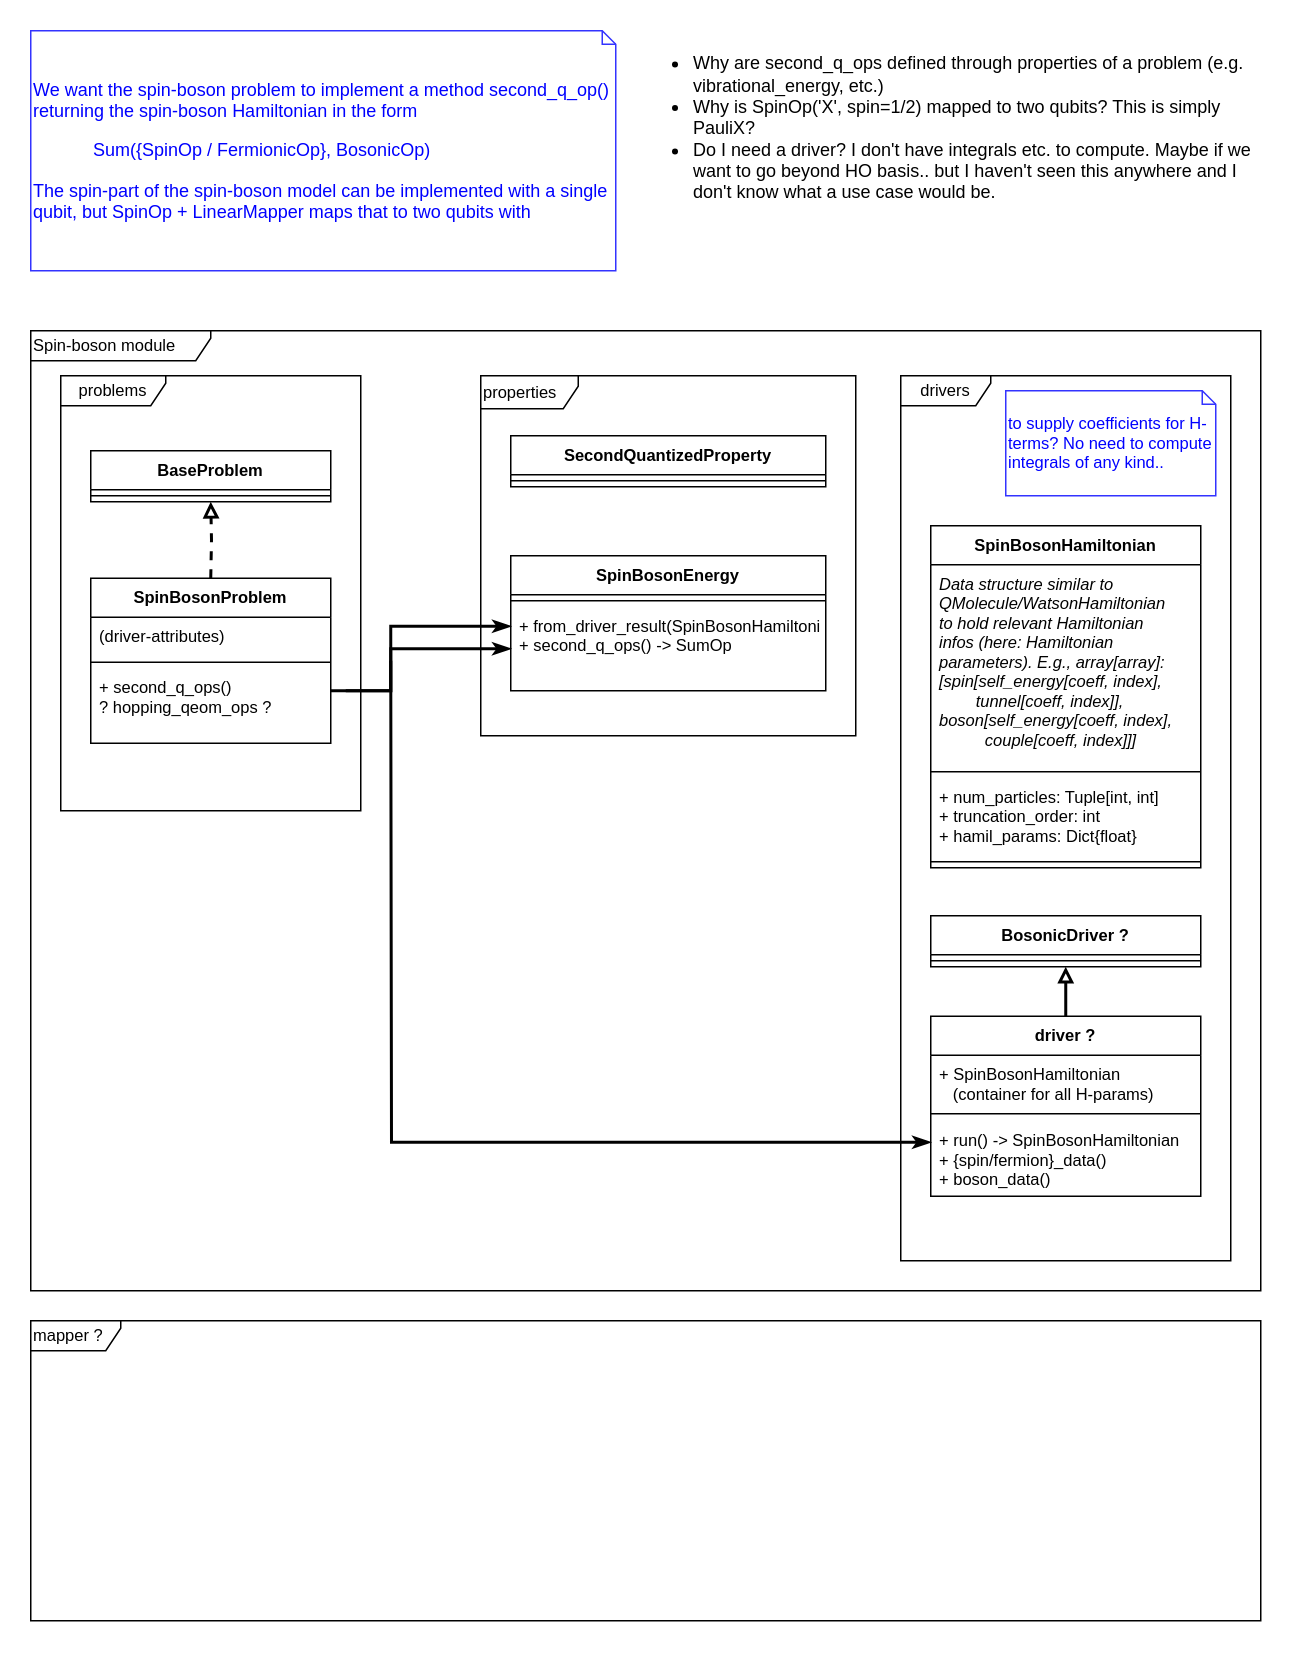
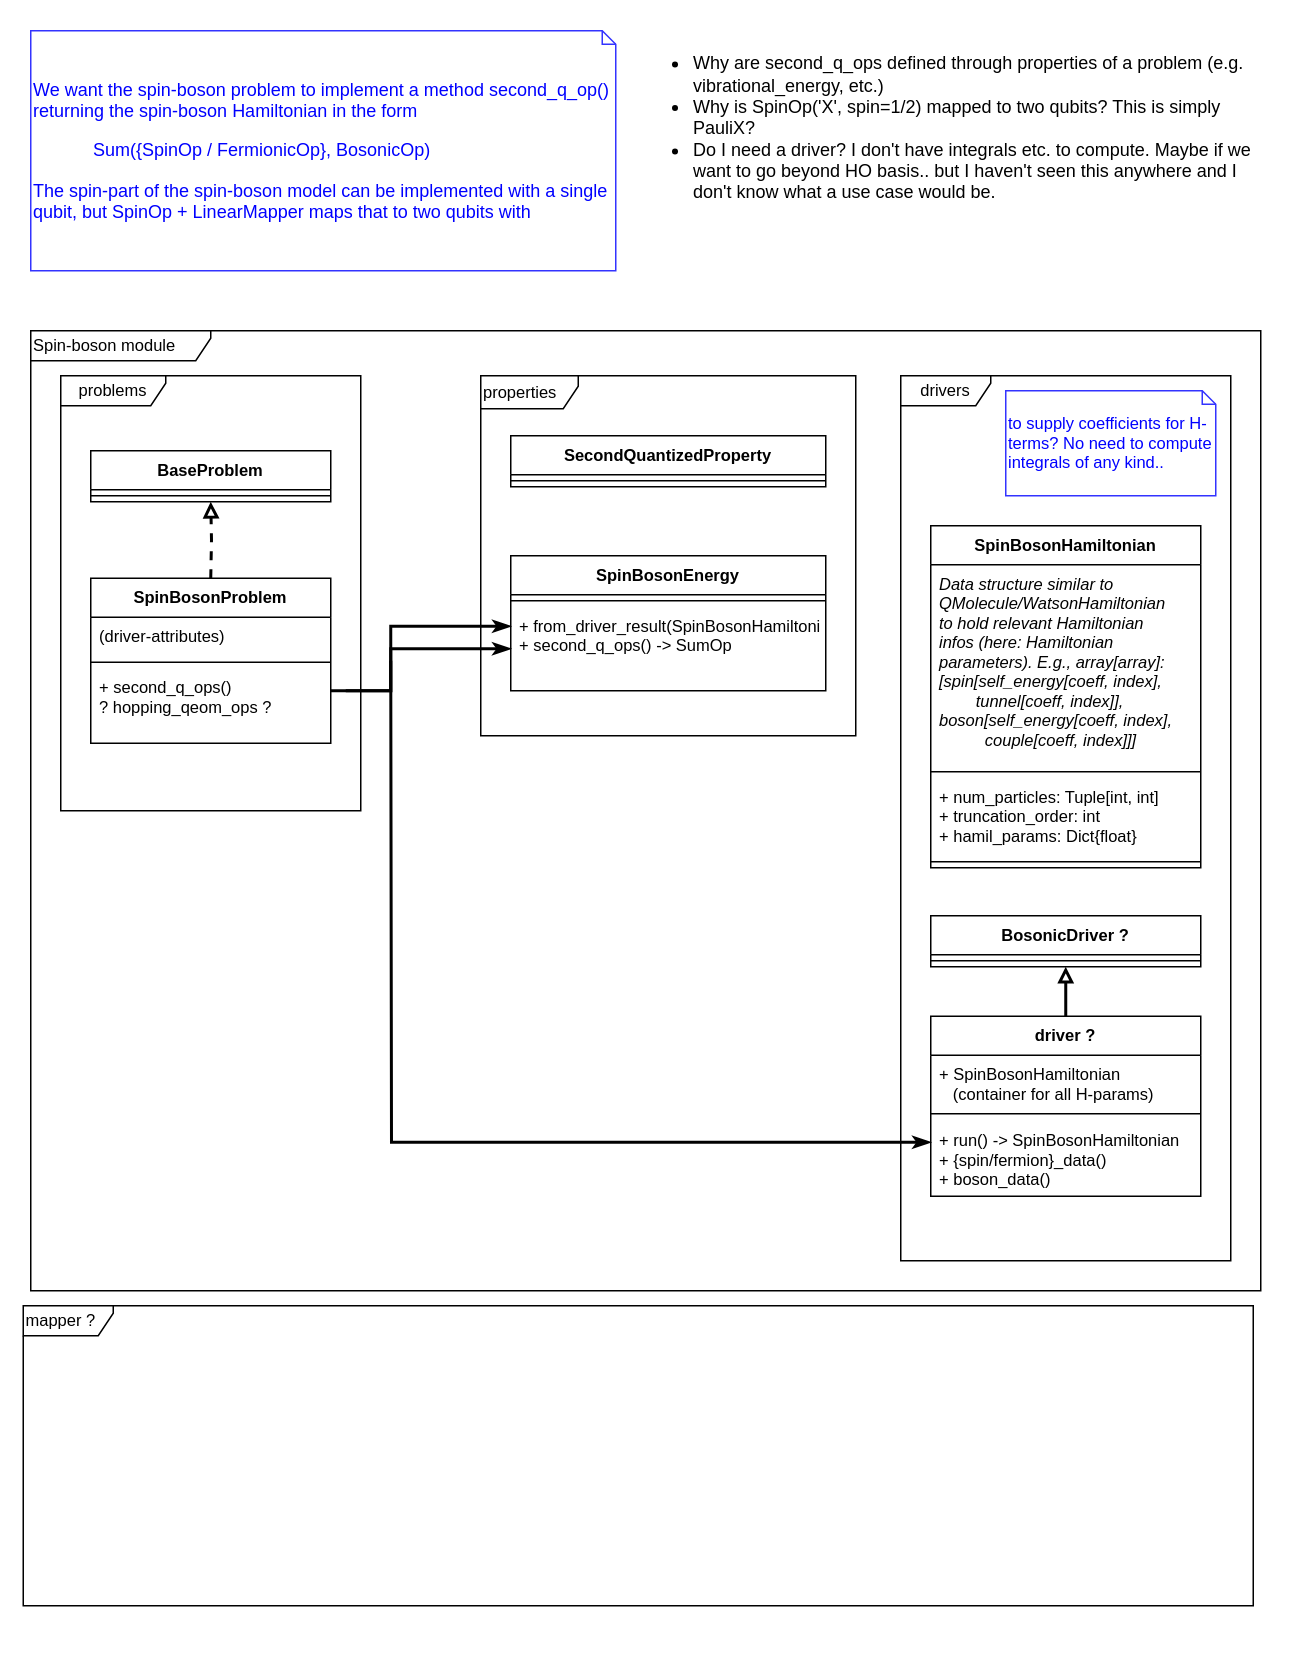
node "mapper ?": moved (646, 1471) -> (638, 1456)
